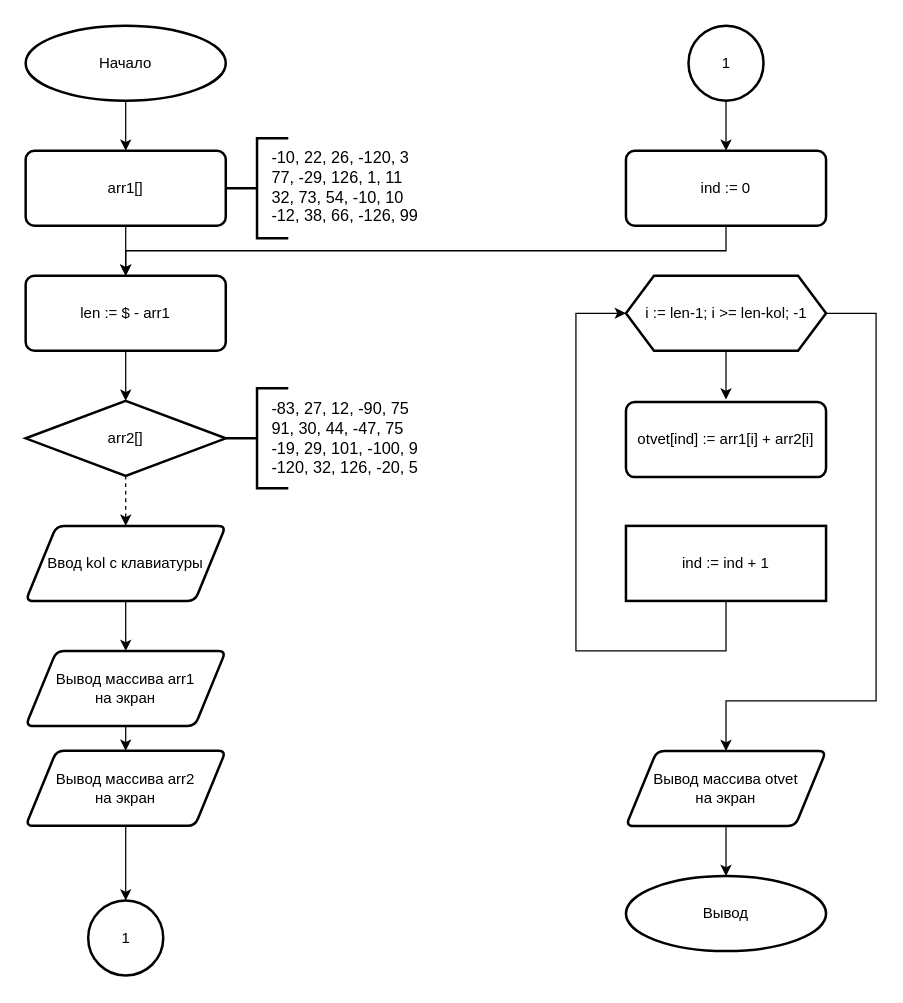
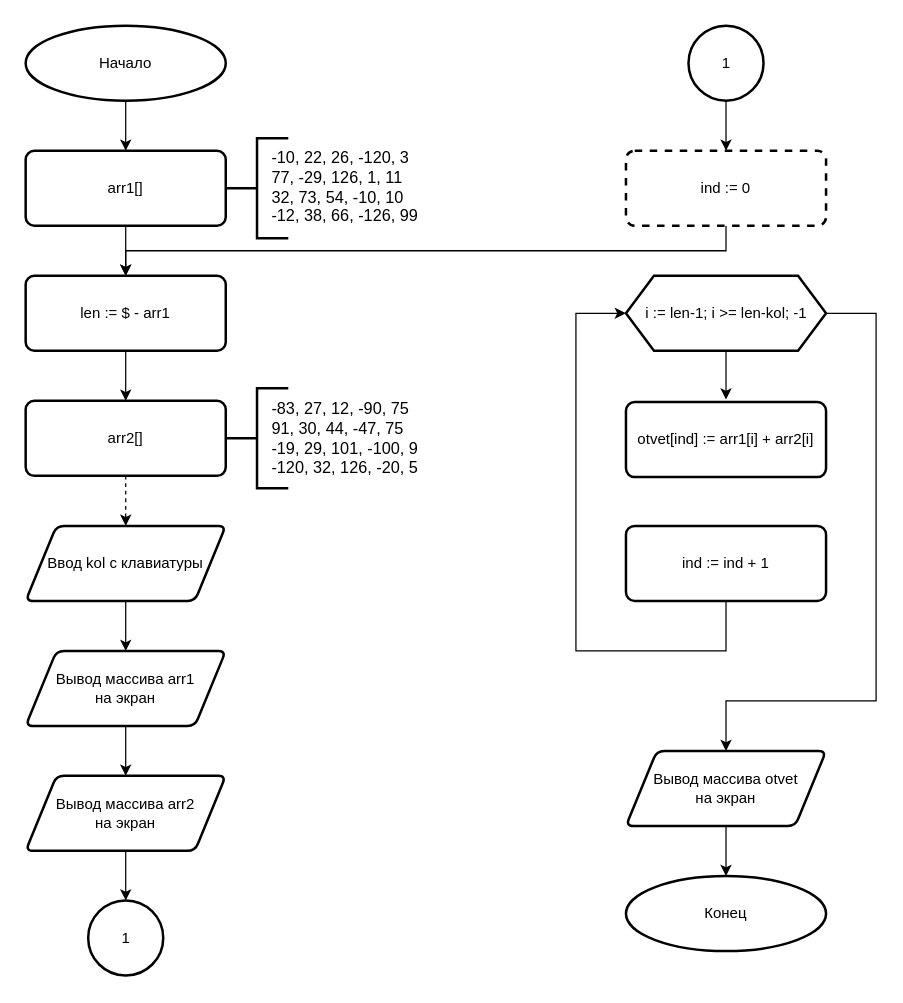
node "ind := 0": style solid -> dashed
node "arr2[]": shape diamond -> rounded rectangle
node "ind := ind + 1": shape rectangle -> rounded rectangle
node "Вывод массива arr2 на экран": moved (126, 788) -> (126, 813)
node "Вывод": label "Вывод" -> "Конец"
